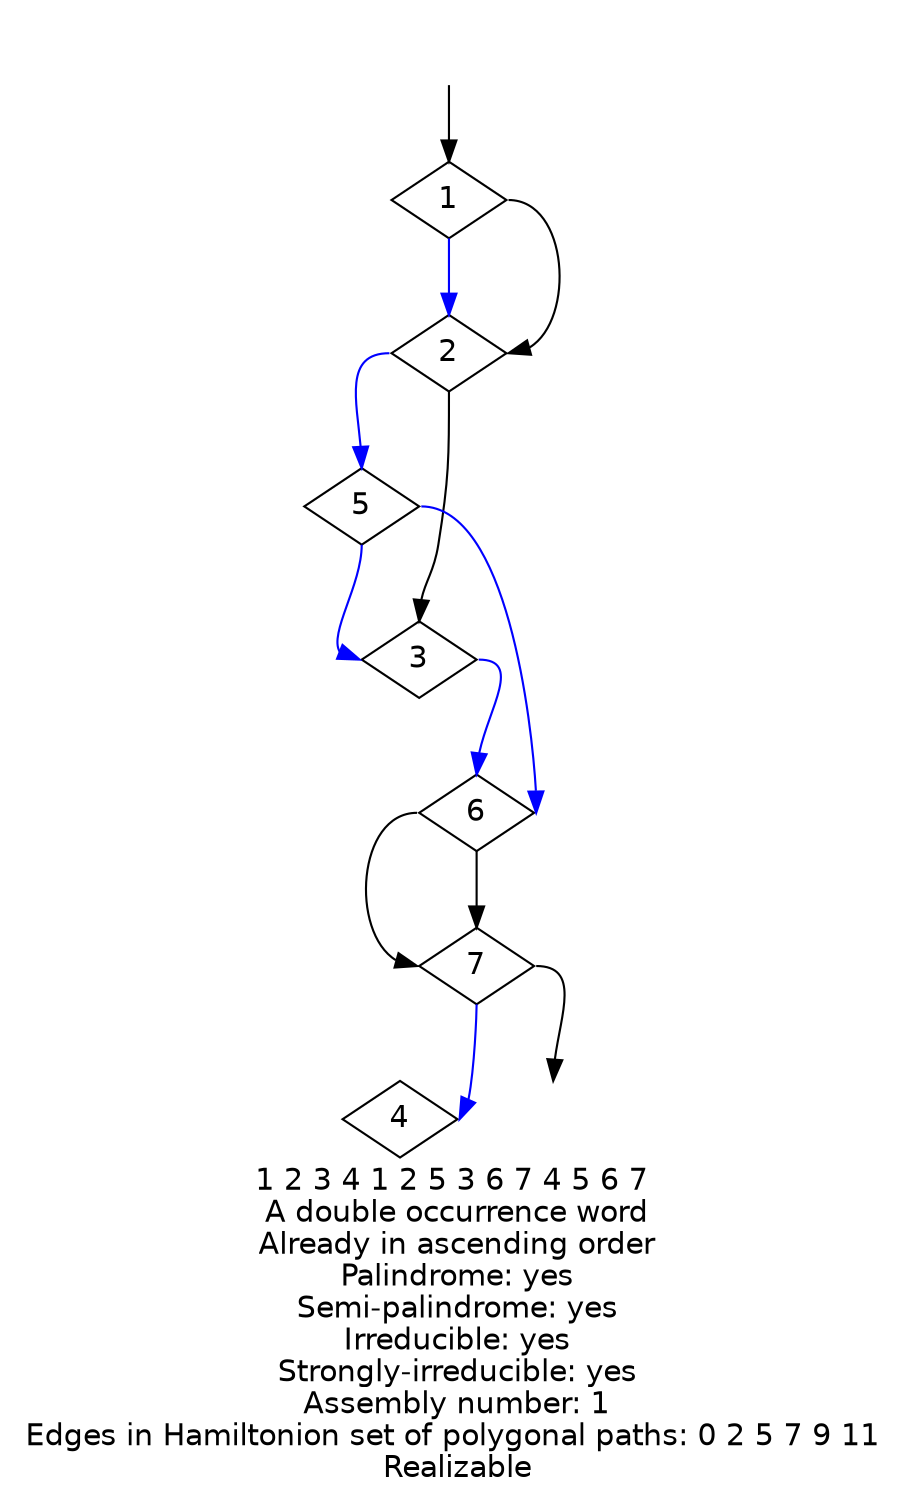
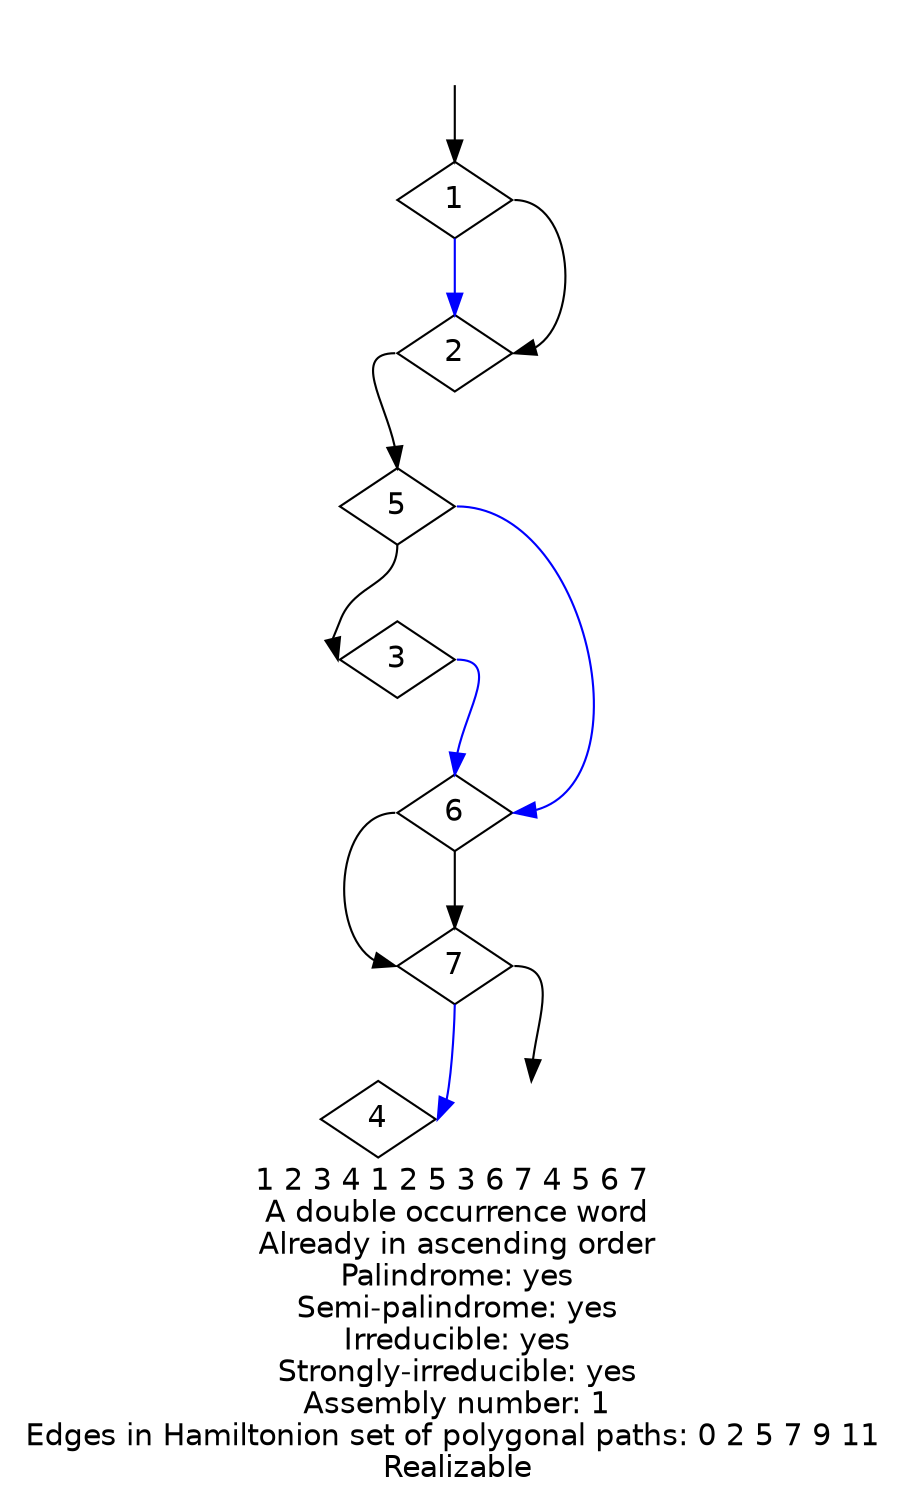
edge "2" -> "5": color blue -> black
edge "2" -> "3": removed
edge "5" -> "3": color blue -> black
